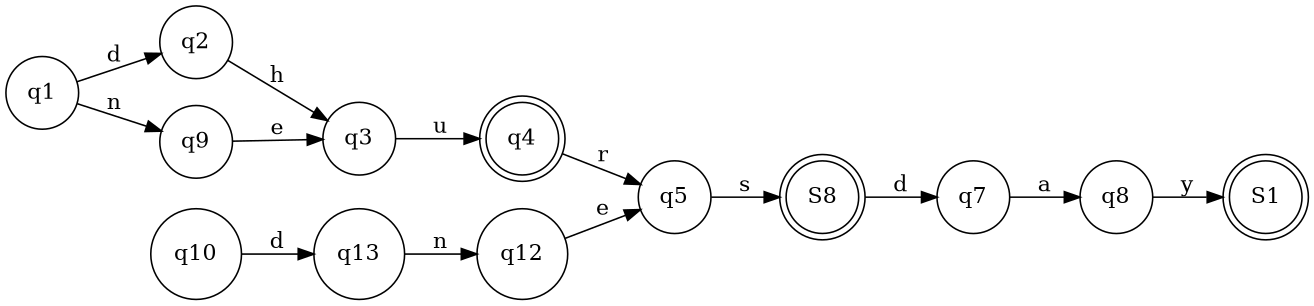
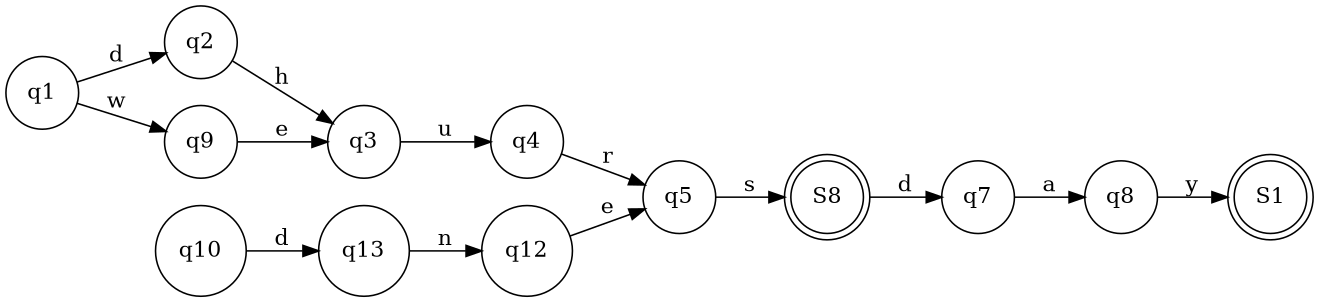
edge "q1" -> "q9": label "n" -> "w"
node "q4": shape doublecircle -> circle
